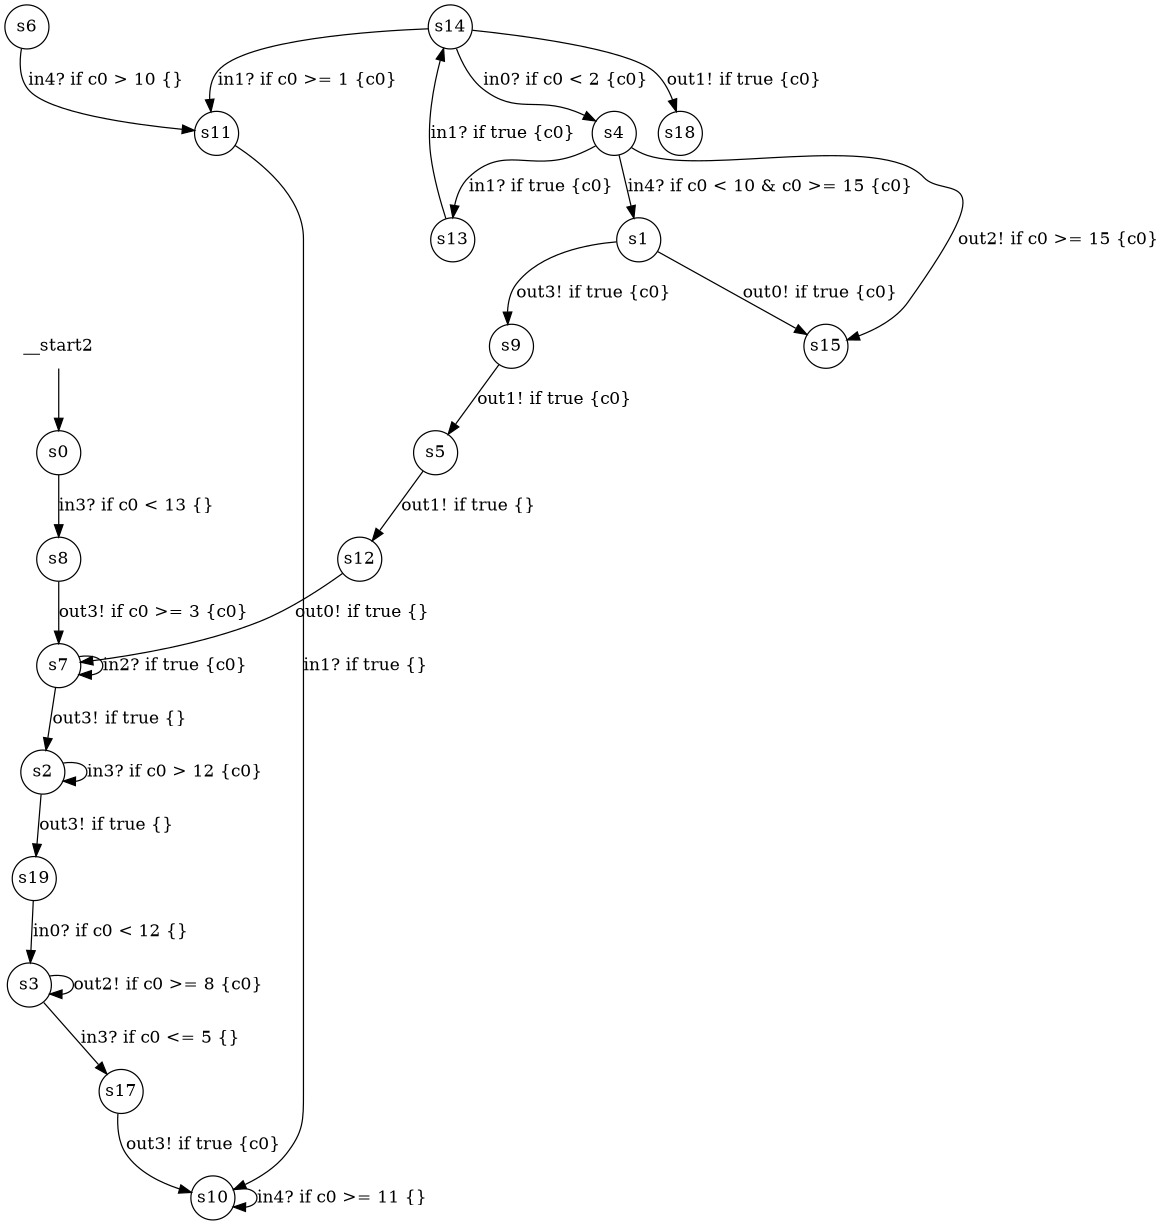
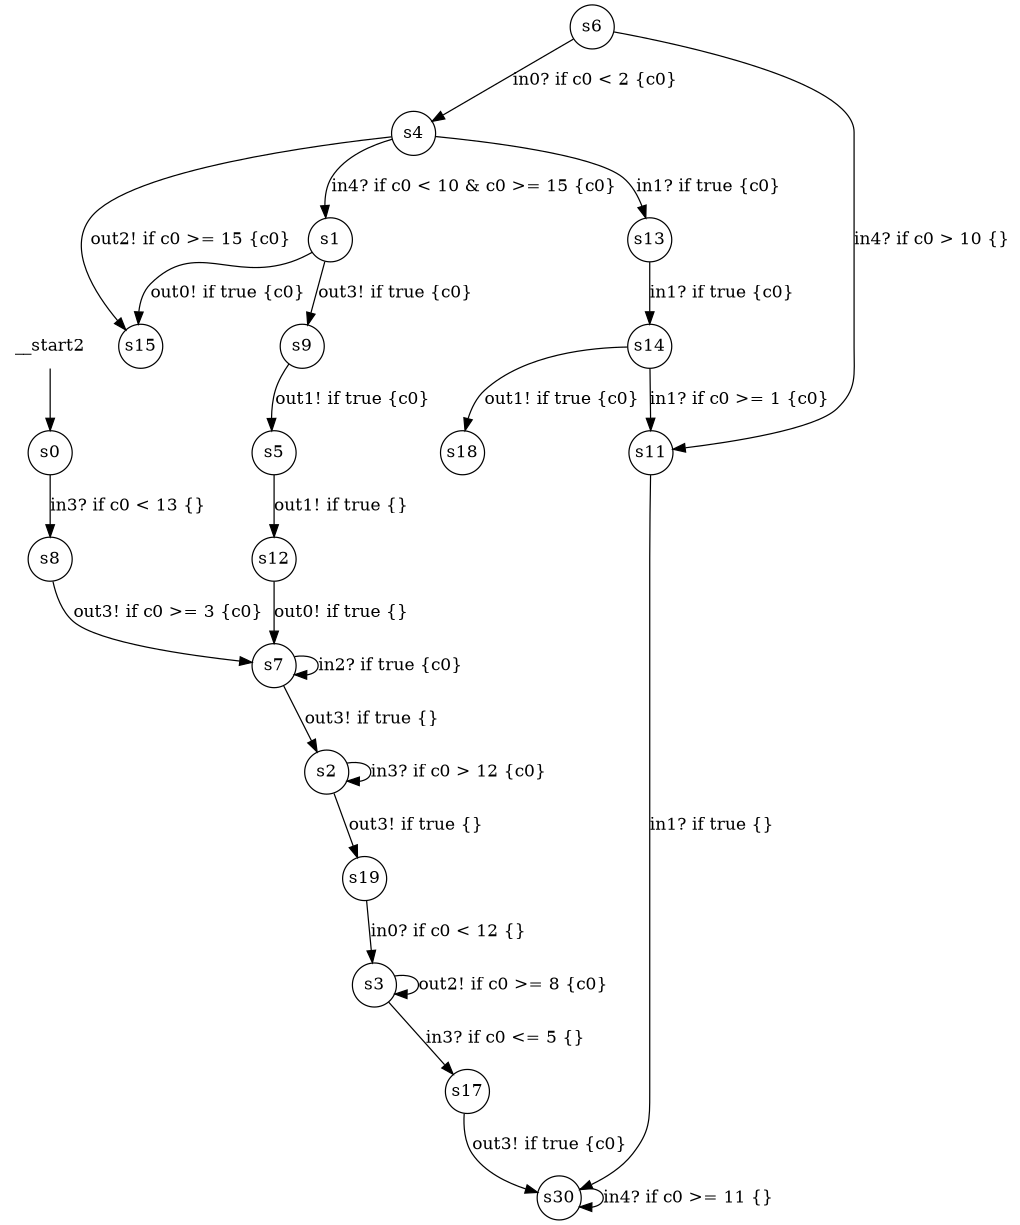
edge "s14" -> "s4": now "s6" -> "s4"
node "s10": label "s10" -> "s30"
